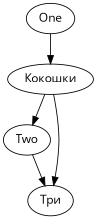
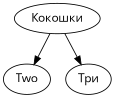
node "One": removed
edge "Two" -> "Три": removed
